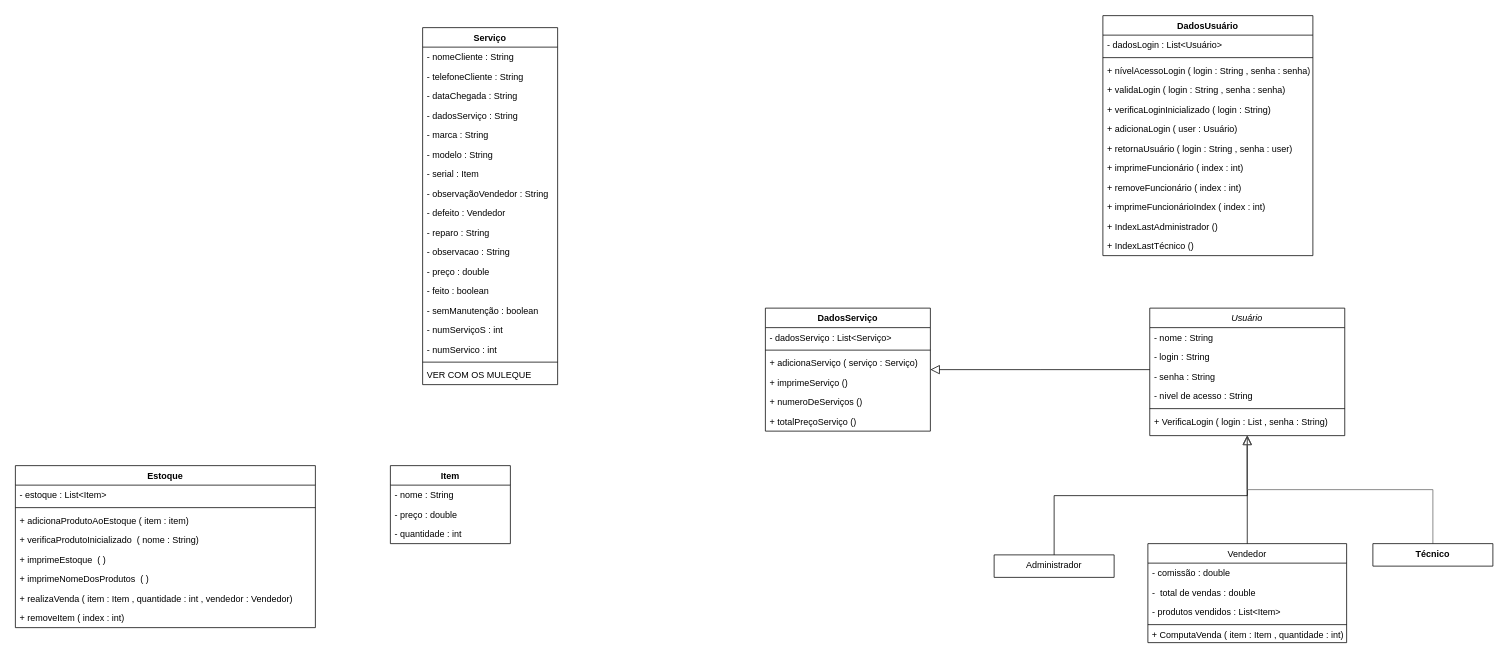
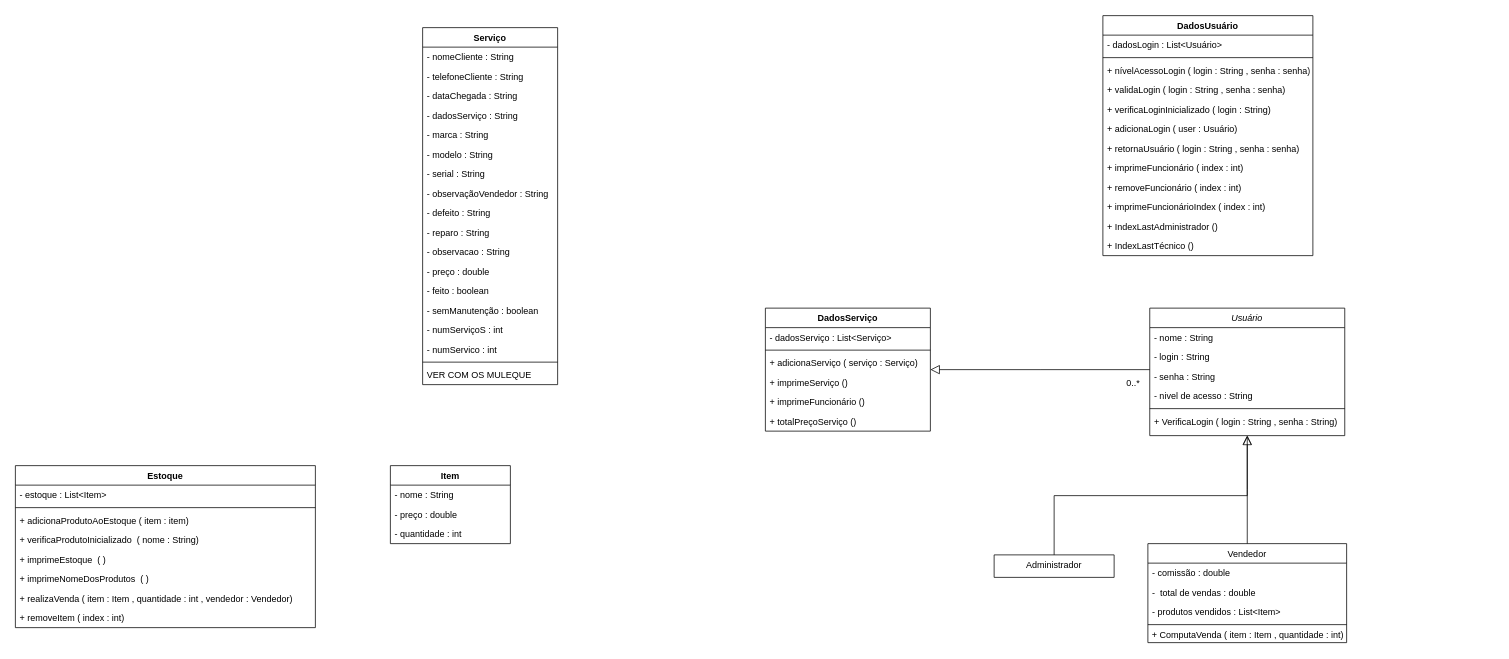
node "+ retornaUsuário ( login : String , senha : user)": label "+ retornaUsuário ( login : String , senha : user)" -> "+ retornaUsuário ( login : String , senha : senha)"
node "- serial : Item": label "- serial : Item" -> "- serial : String"
node "- defeito : Vendedor": label "- defeito : Vendedor" -> "- defeito : String"
node "0..*": added
node "+ numeroDeServiços ()": label "+ numeroDeServiços ()" -> "+ imprimeFuncionário ()"
node "+ VerificaLogin ( login : List , senha : String)": label "+ VerificaLogin ( login : List , senha : String)" -> "+ VerificaLogin ( login : String , senha : String)"
edge "Técnico" -> "Usuário": removed
node "Técnico": removed
